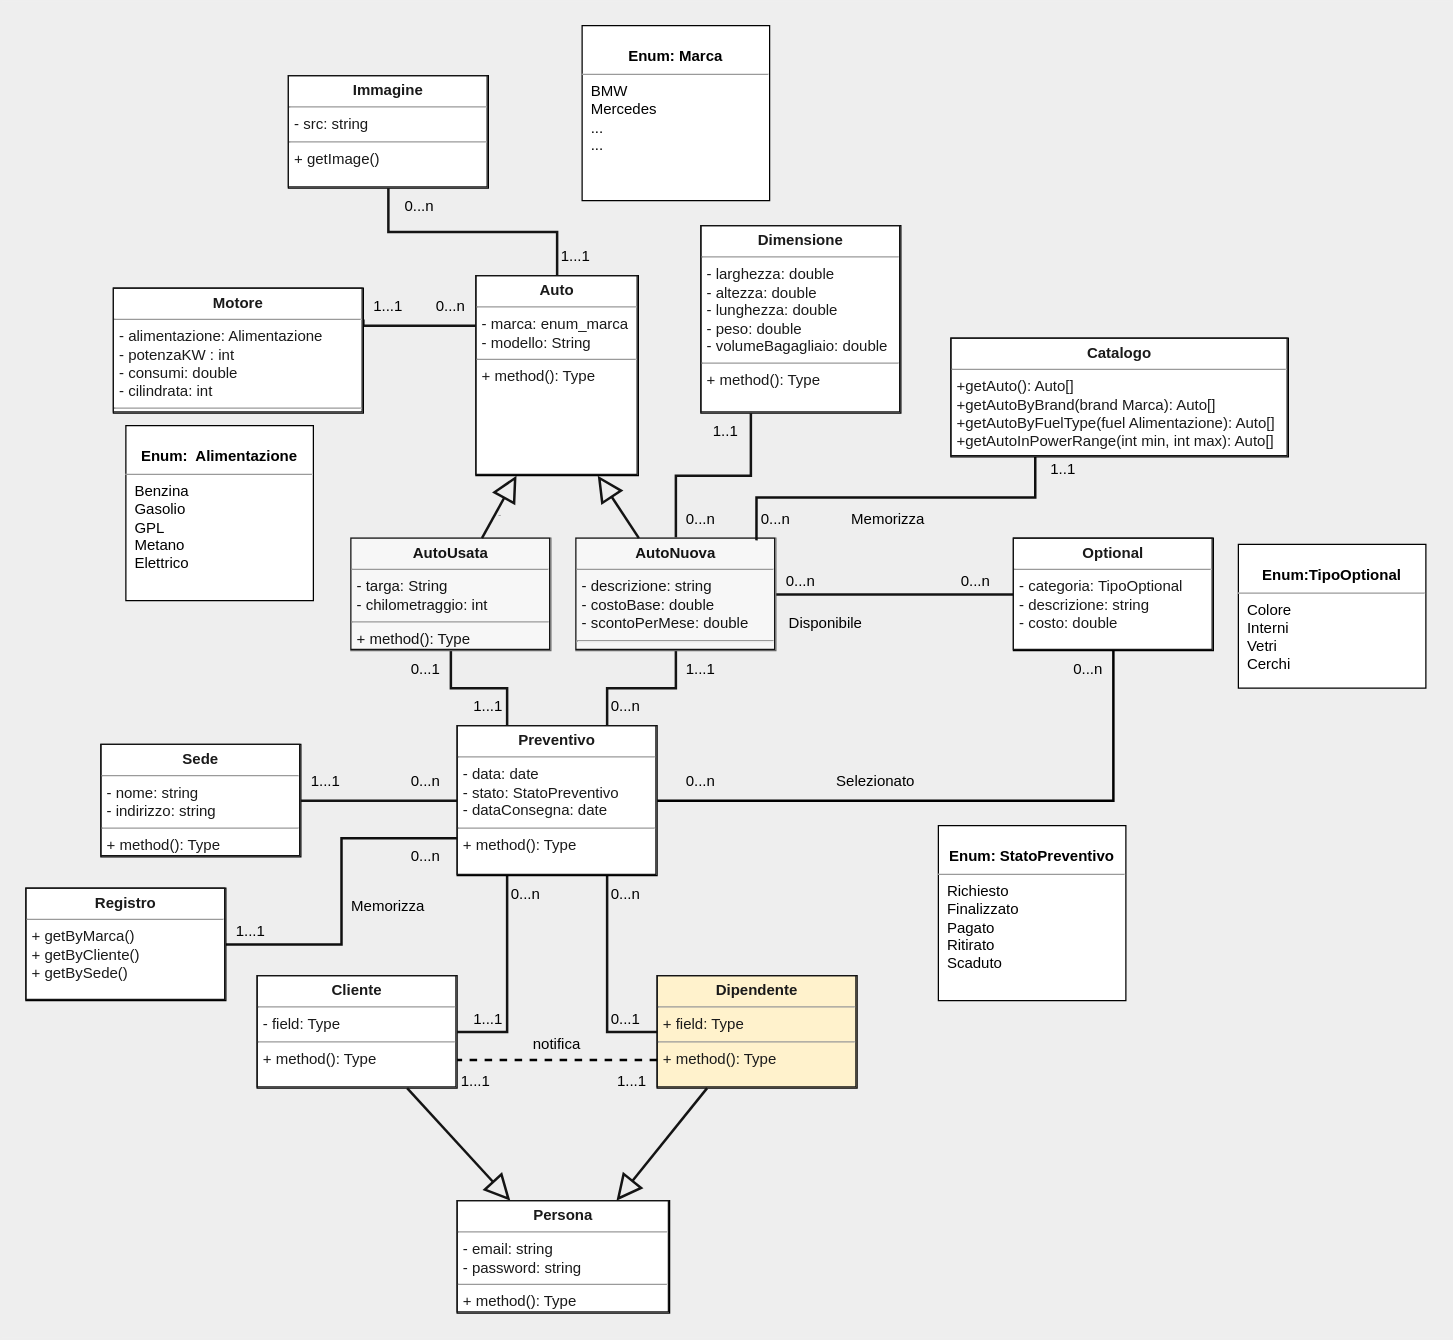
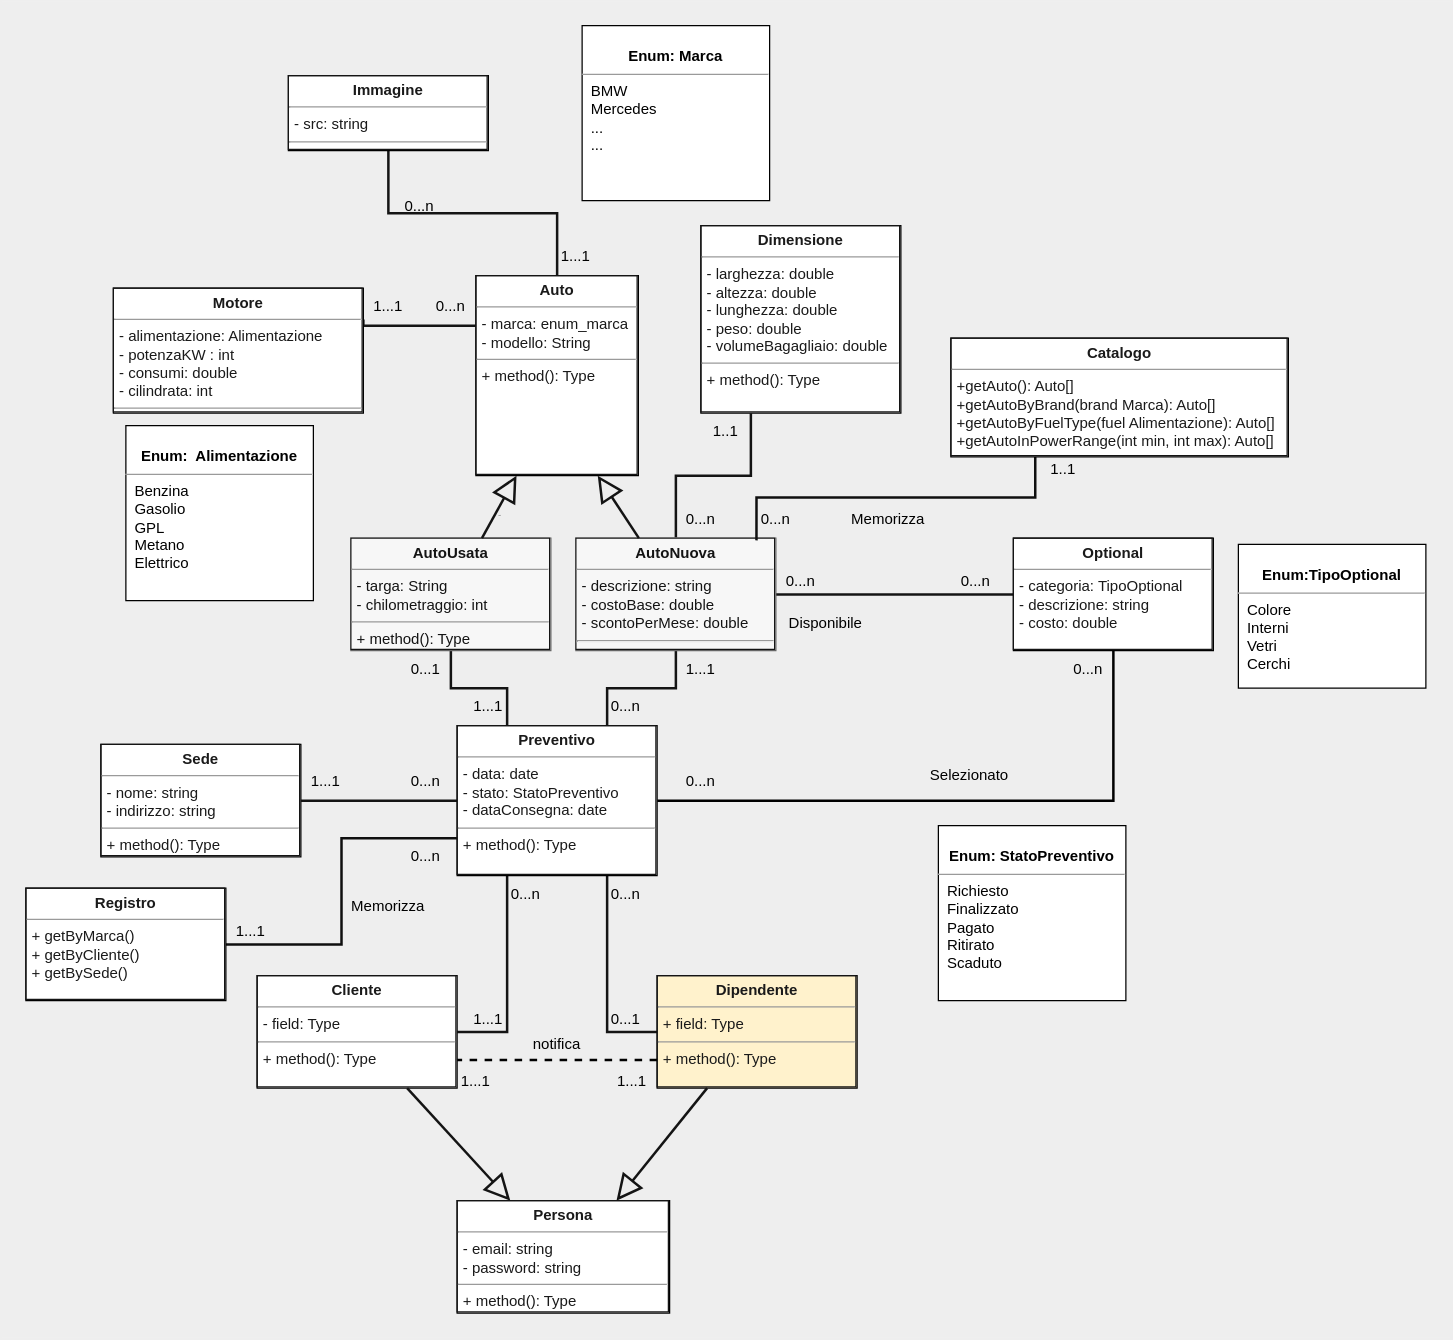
node "Immagine - src: string + getImage()": size 200x113 -> 200x75
node "Selezionato": moved (876, 782) -> (969, 776)
